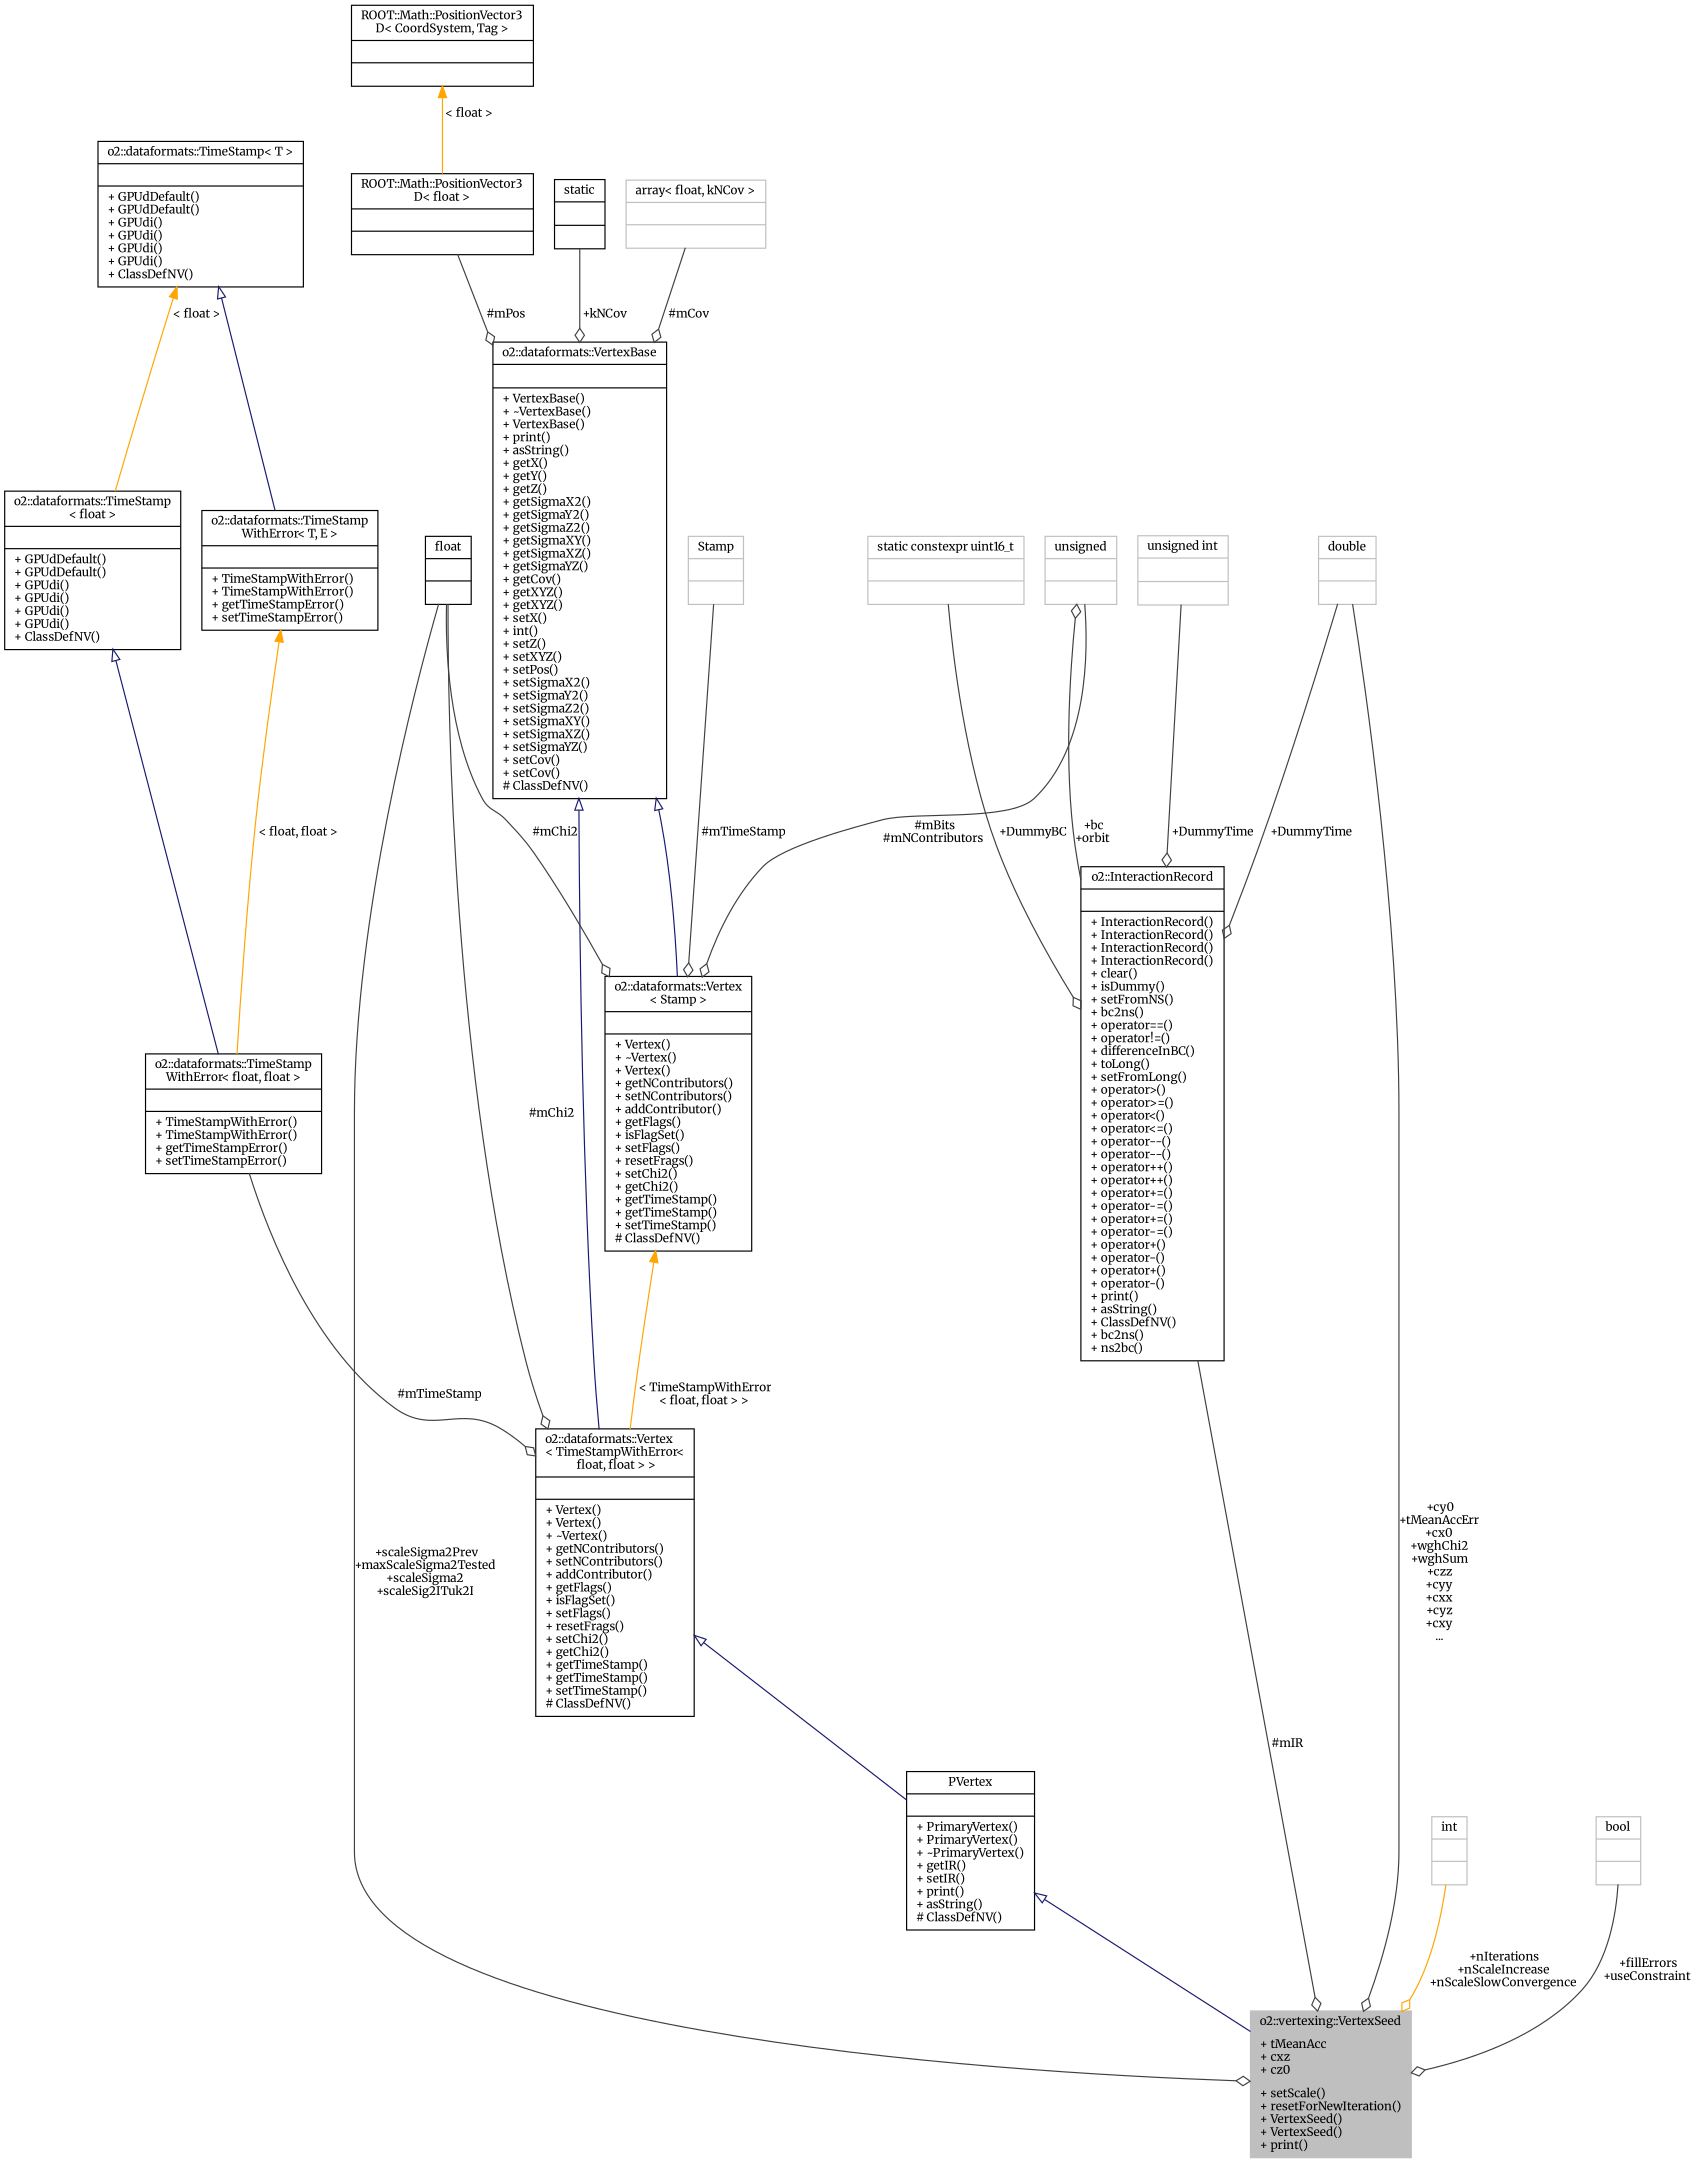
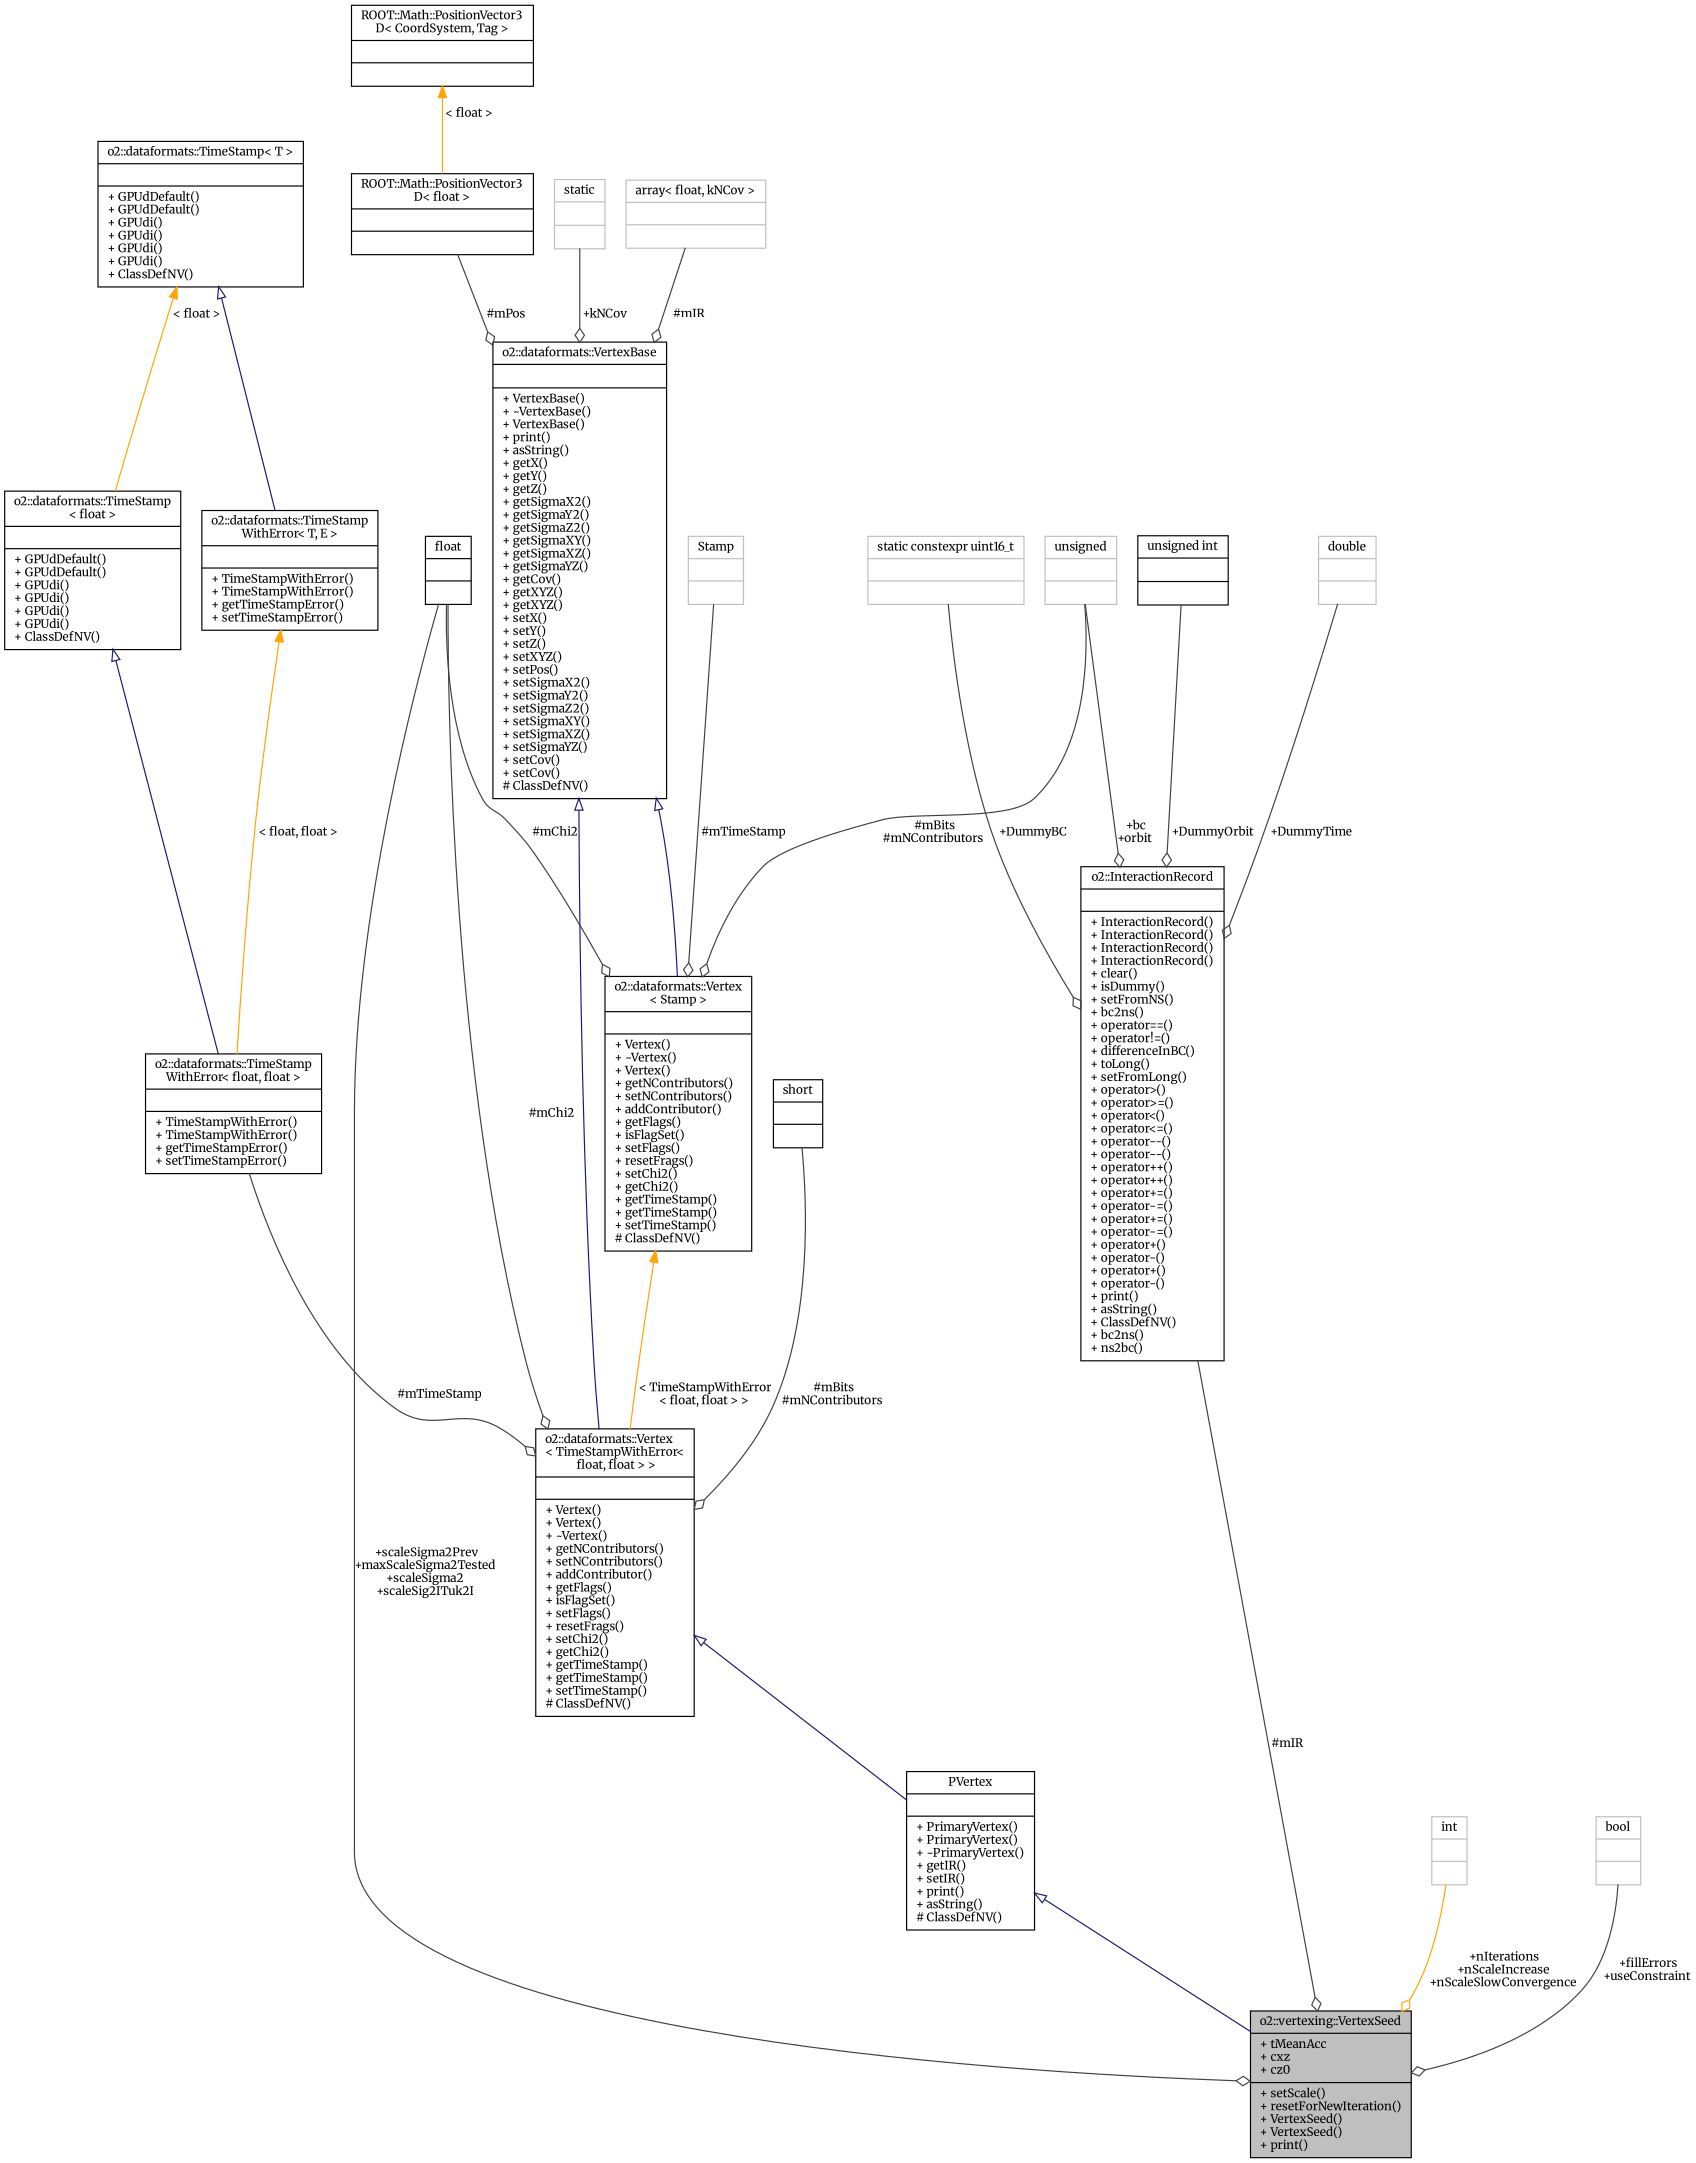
node "static": color black -> grey75
edge "array< float, kNCov >" -> "o2::dataformats::VertexBase": label " #mCov" -> " #mIR"
node "unsigned int": color grey75 -> black
node "o2::dataformats::VertexBase": text "+ int()" -> "+ setY()"
edge "o2::InteractionRecord" -> "unsigned": reversed
edge "unsigned int" -> "o2::InteractionRecord": label " +DummyTime" -> " +DummyOrbit"
node "short": added
edge "double" -> "o2::vertexing::VertexSeed": removed, label "+cy0 +tMeanAccErr +cx0 +wghChi2 +wghSum +czz +cyy +cxx +cyz +cxy ..."
node "o2::vertexing::VertexSeed": color grey75 -> black
